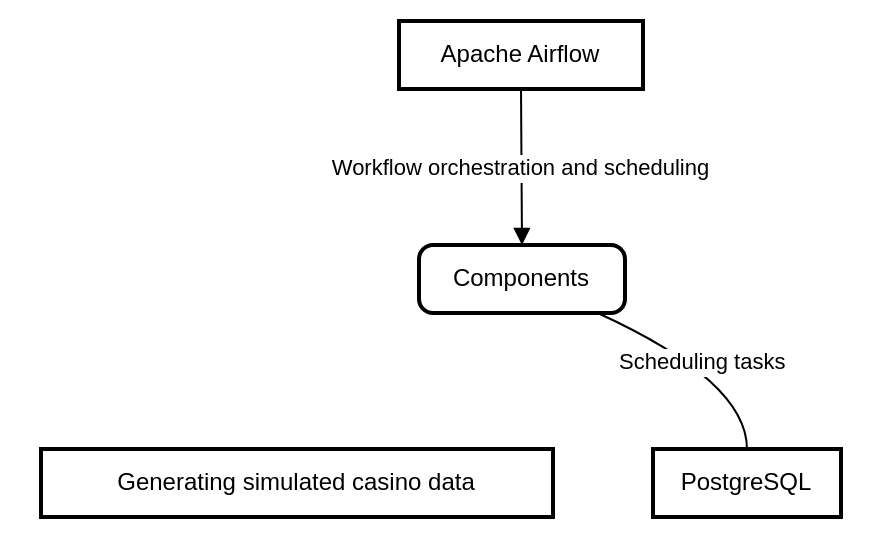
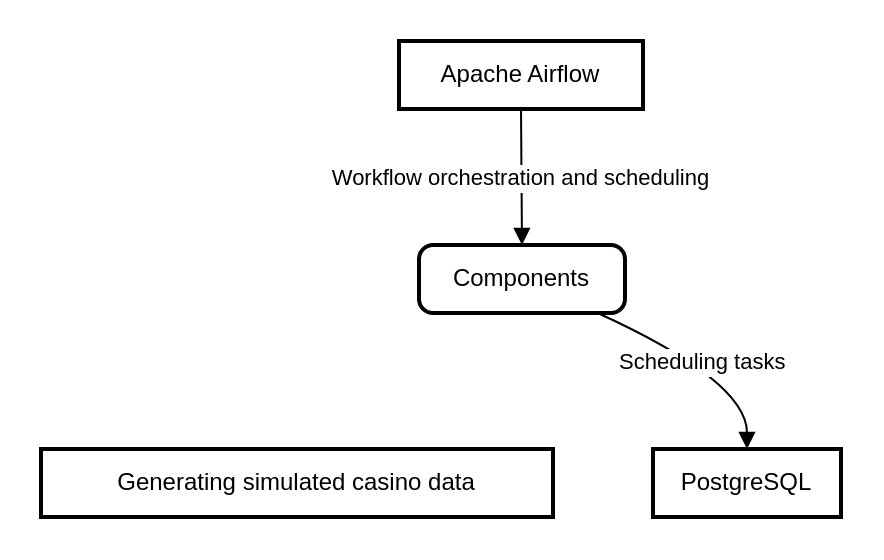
node "Apache Airflow": moved (521, 55) -> (521, 75)
edge "Components" -- "PostgreSQL": arrowhead none -> block
